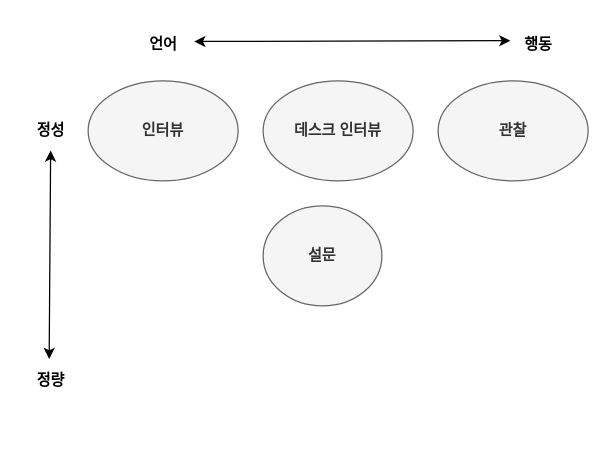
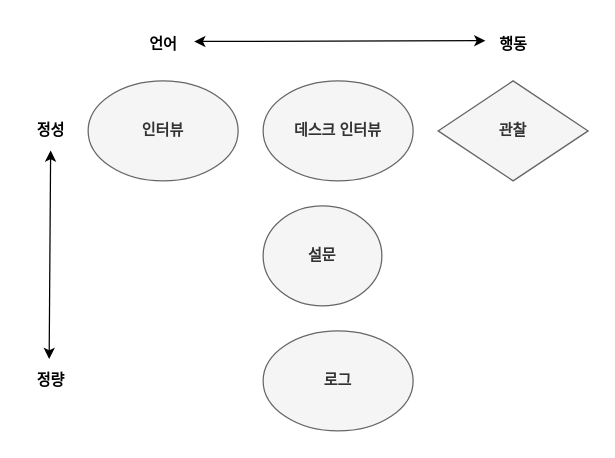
node "행동": moved (538, 44) -> (513, 44)
node "관찰": shape ellipse -> diamond
node "로그": added
